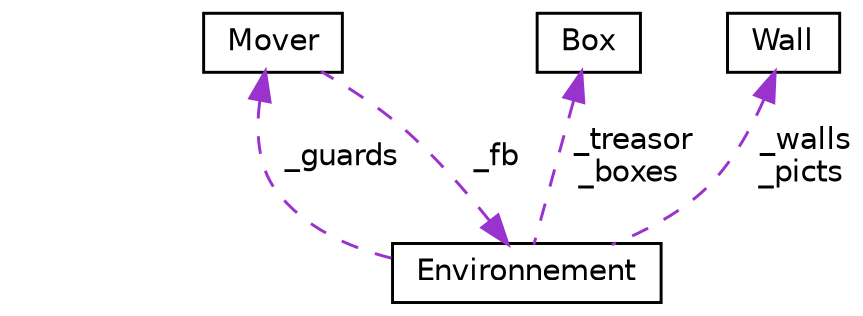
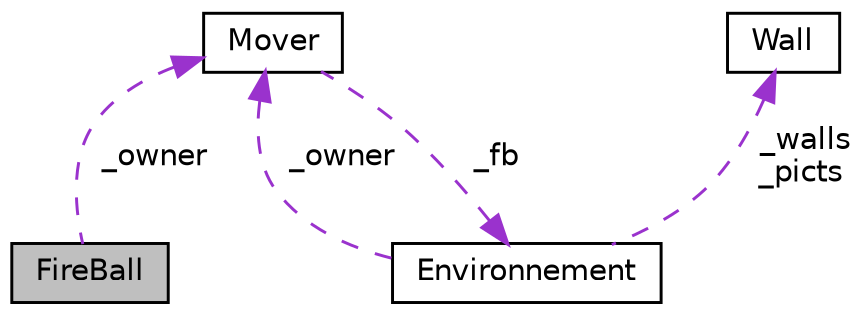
node "Box": removed
edge "Environnement" -> "Mover": label " _guards" -> " _owner"
node "FireBall": added
